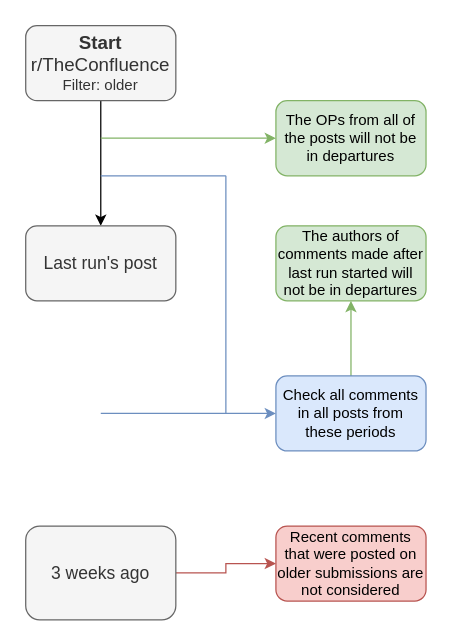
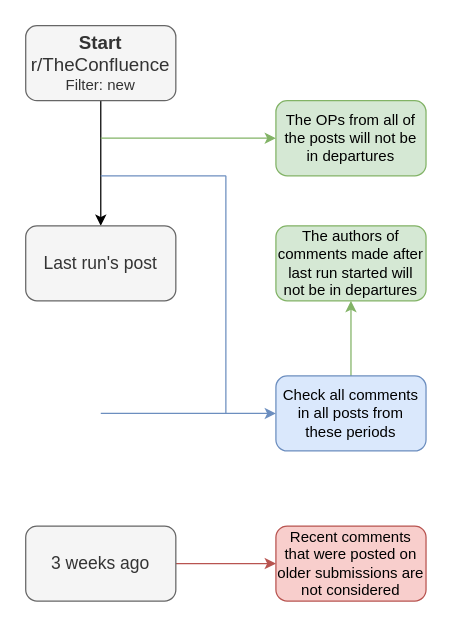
node "Start r/TheConfluence Filter: older": label "Start r/TheConfluence Filter: older" -> "Start r/TheConfluence Filter: new"
node "3 weeks ago": size 150x94 -> 150x75
